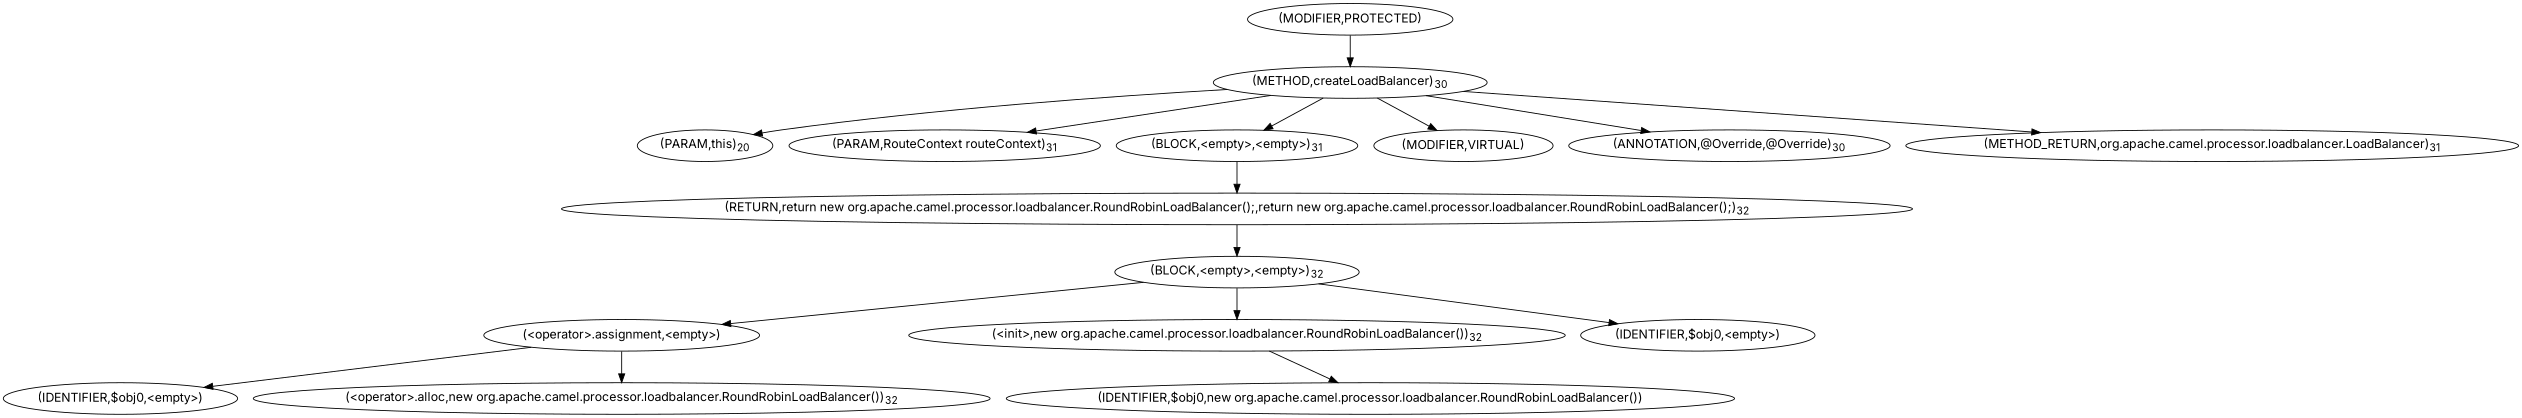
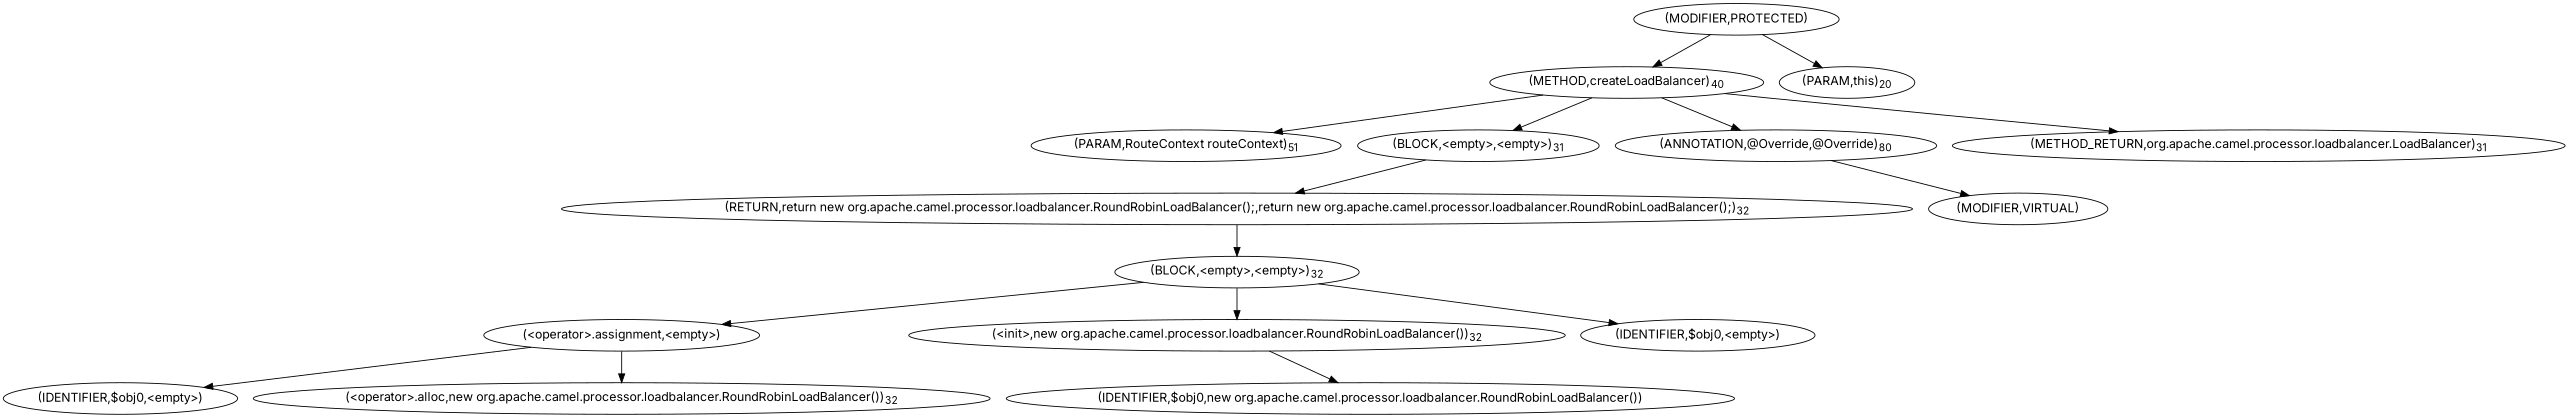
node "(METHOD,createLoadBalancer)": text "30" -> "40"
edge "(METHOD,createLoadBalancer)" -> "(PARAM,this)": now "(MODIFIER,PROTECTED)" -> "(PARAM,this)"
edge "(METHOD,createLoadBalancer)" -> "(MODIFIER,VIRTUAL)": now "(ANNOTATION,@Override,@Override)" -> "(MODIFIER,VIRTUAL)"
node "(PARAM,RouteContext routeContext)": text "31" -> "51"
node "(ANNOTATION,@Override,@Override)": text "30" -> "80"
